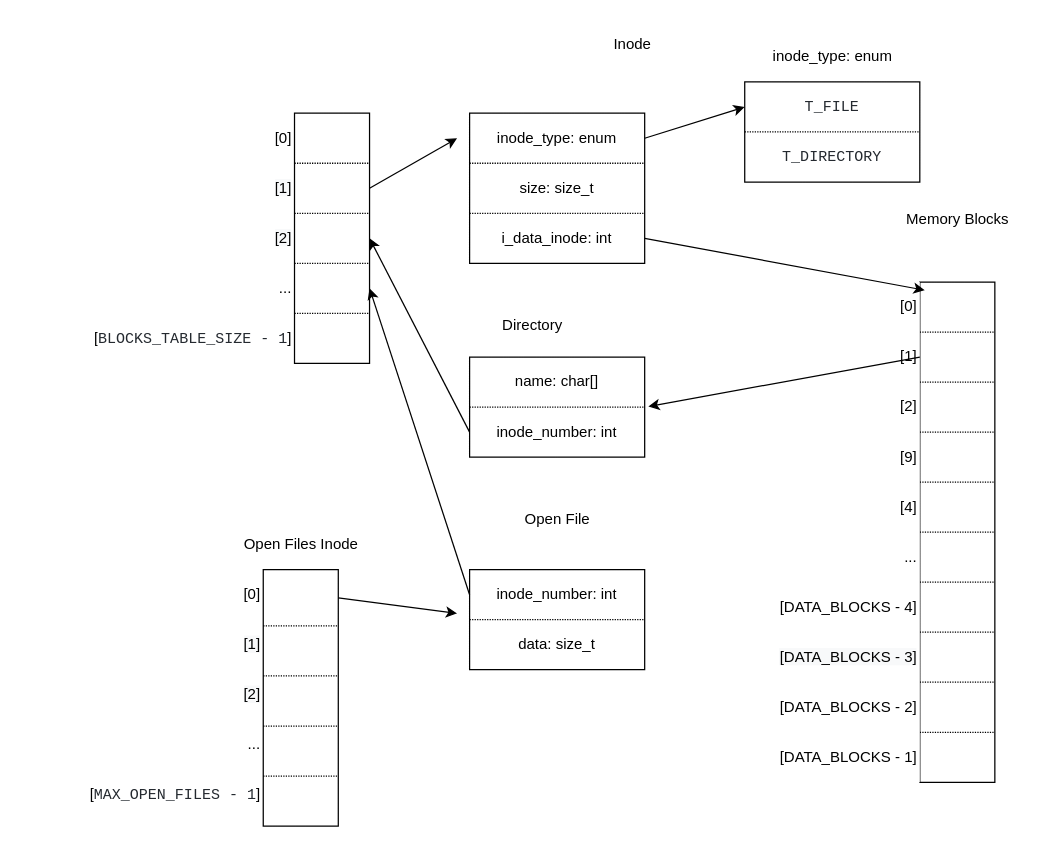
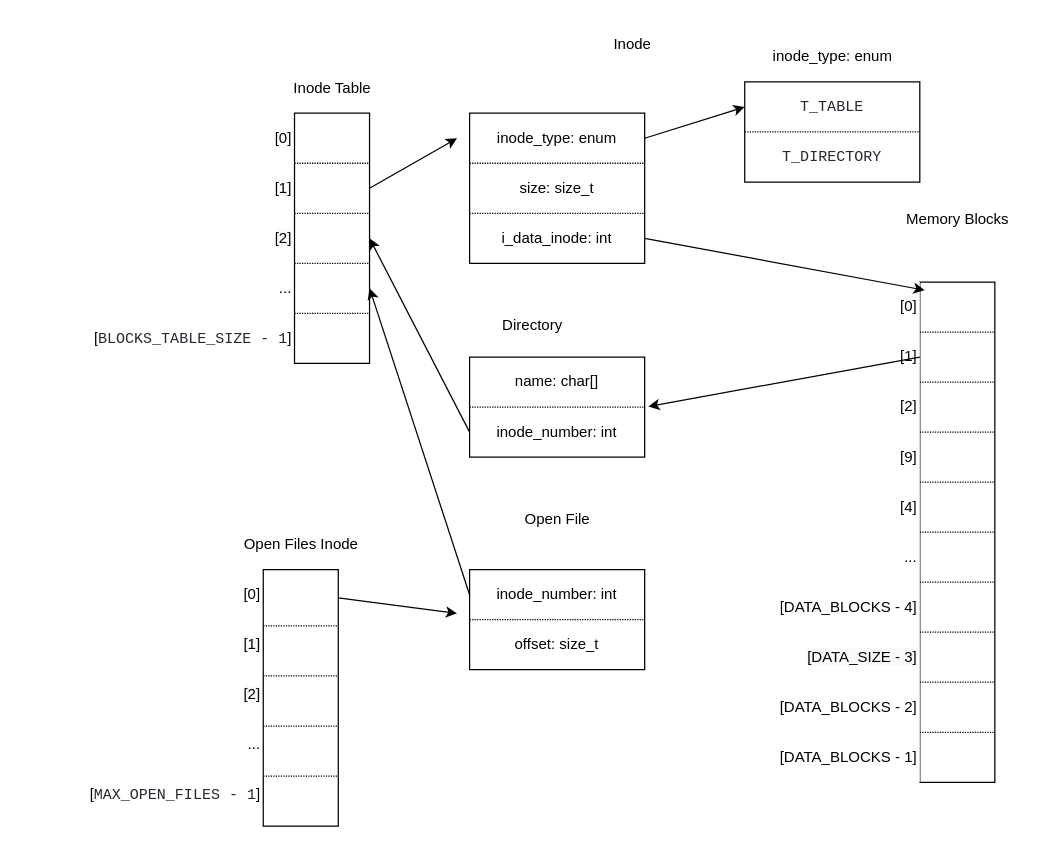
node "Inode Table": added
node "T_FILE": label "T_FILE" -> "T_TABLE"
node "data: size_t": label "data: size_t" -> "offset: size_t"
node "[DATA_BLOCKS - 3]": label "[DATA_BLOCKS - 3]" -> "[DATA_SIZE - 3]"
